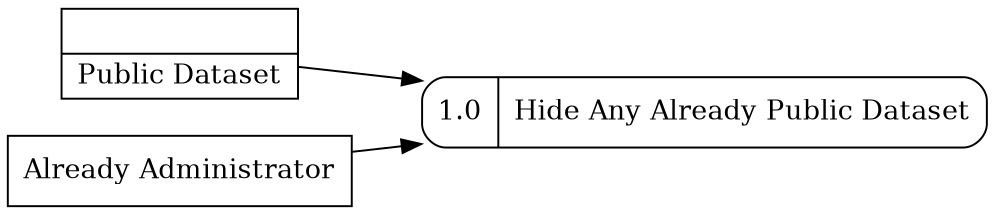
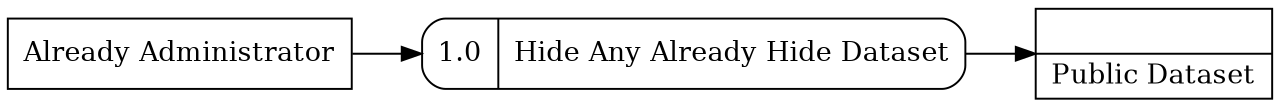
edge "Public Dataset" -> "1.0": reversed
node "1.0": text "Hide Any Already Public Dataset" -> "Hide Any Already Hide Dataset"
